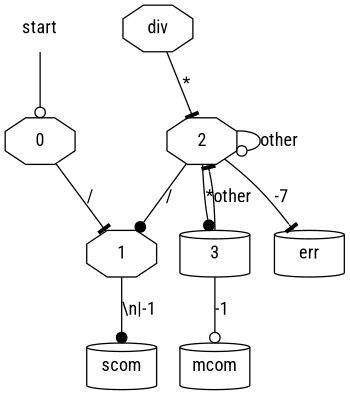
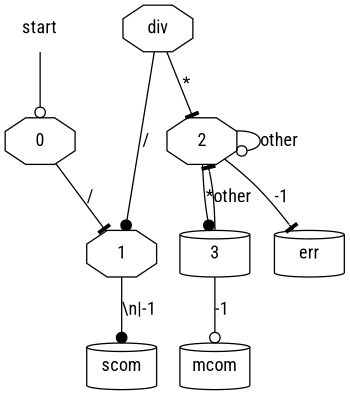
edge "2" -> "1": now "div" -> "1"
edge "2" -> "err": label "-7" -> "-1"
